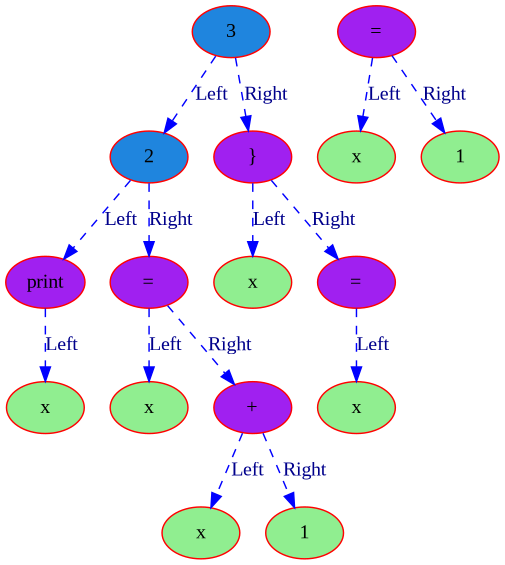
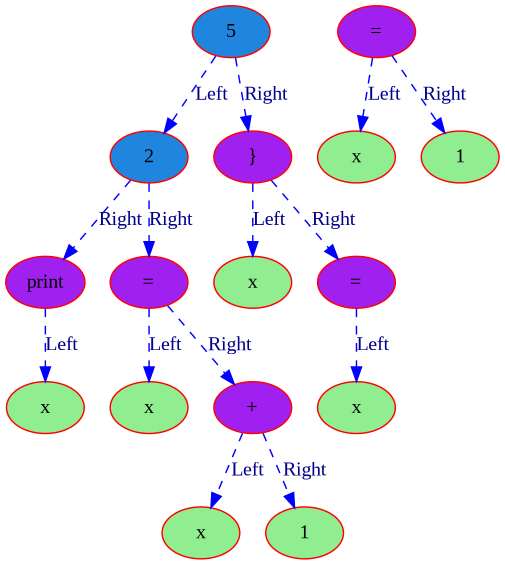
node "3": label "3" -> "5"
edge "2" -> "print": label "Left" -> "Right"
